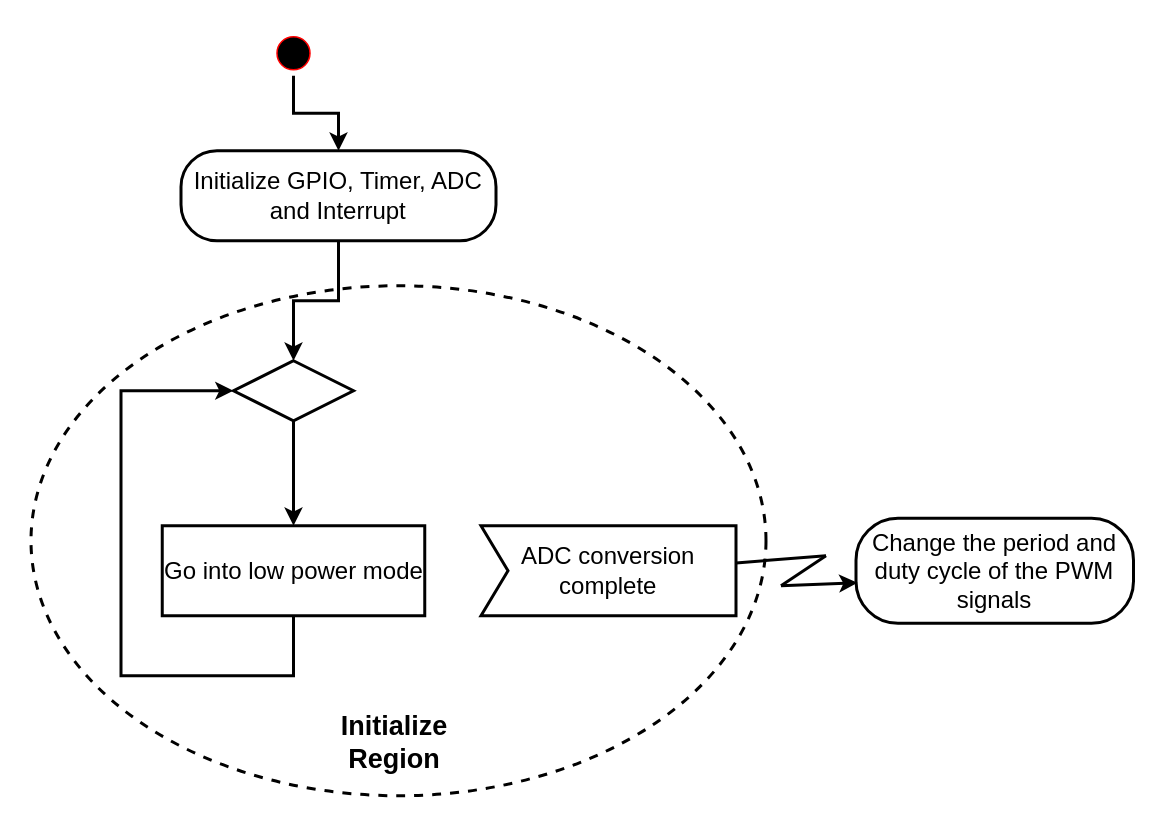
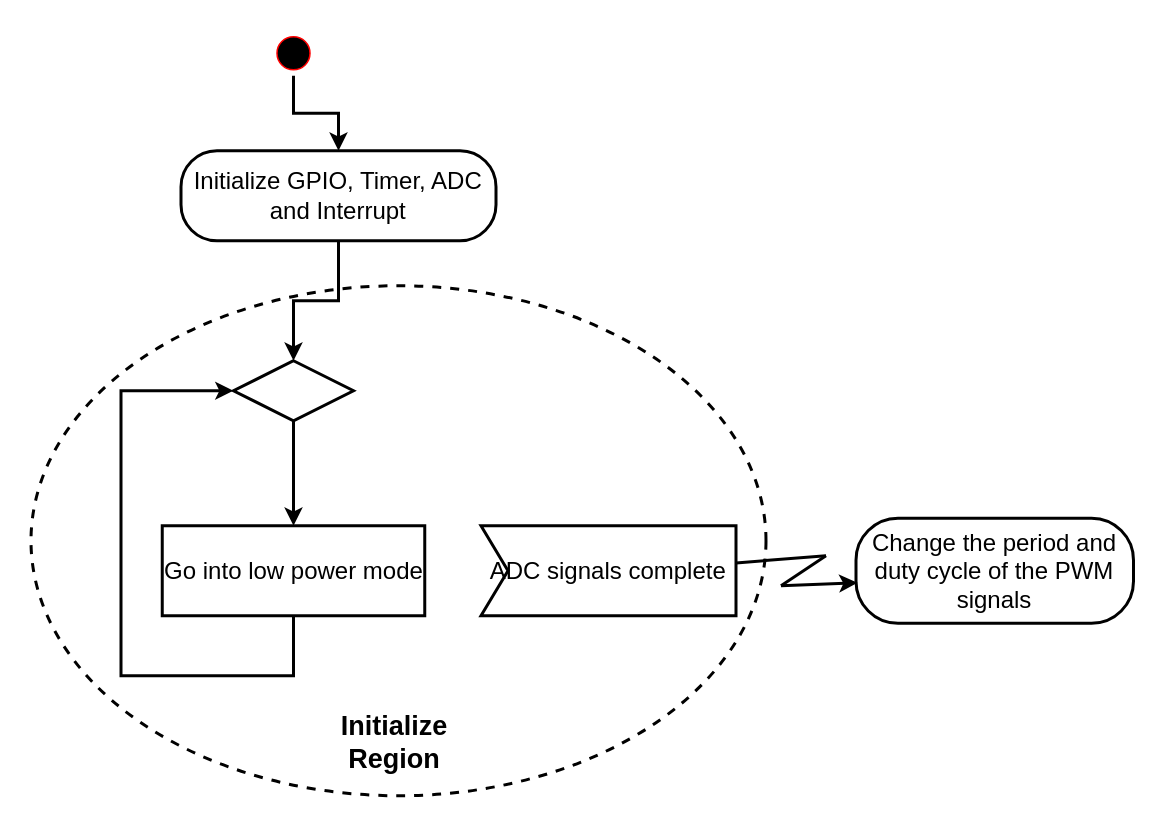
node "ADC conversion complete": label "ADC conversion complete" -> "ADC signals complete"
